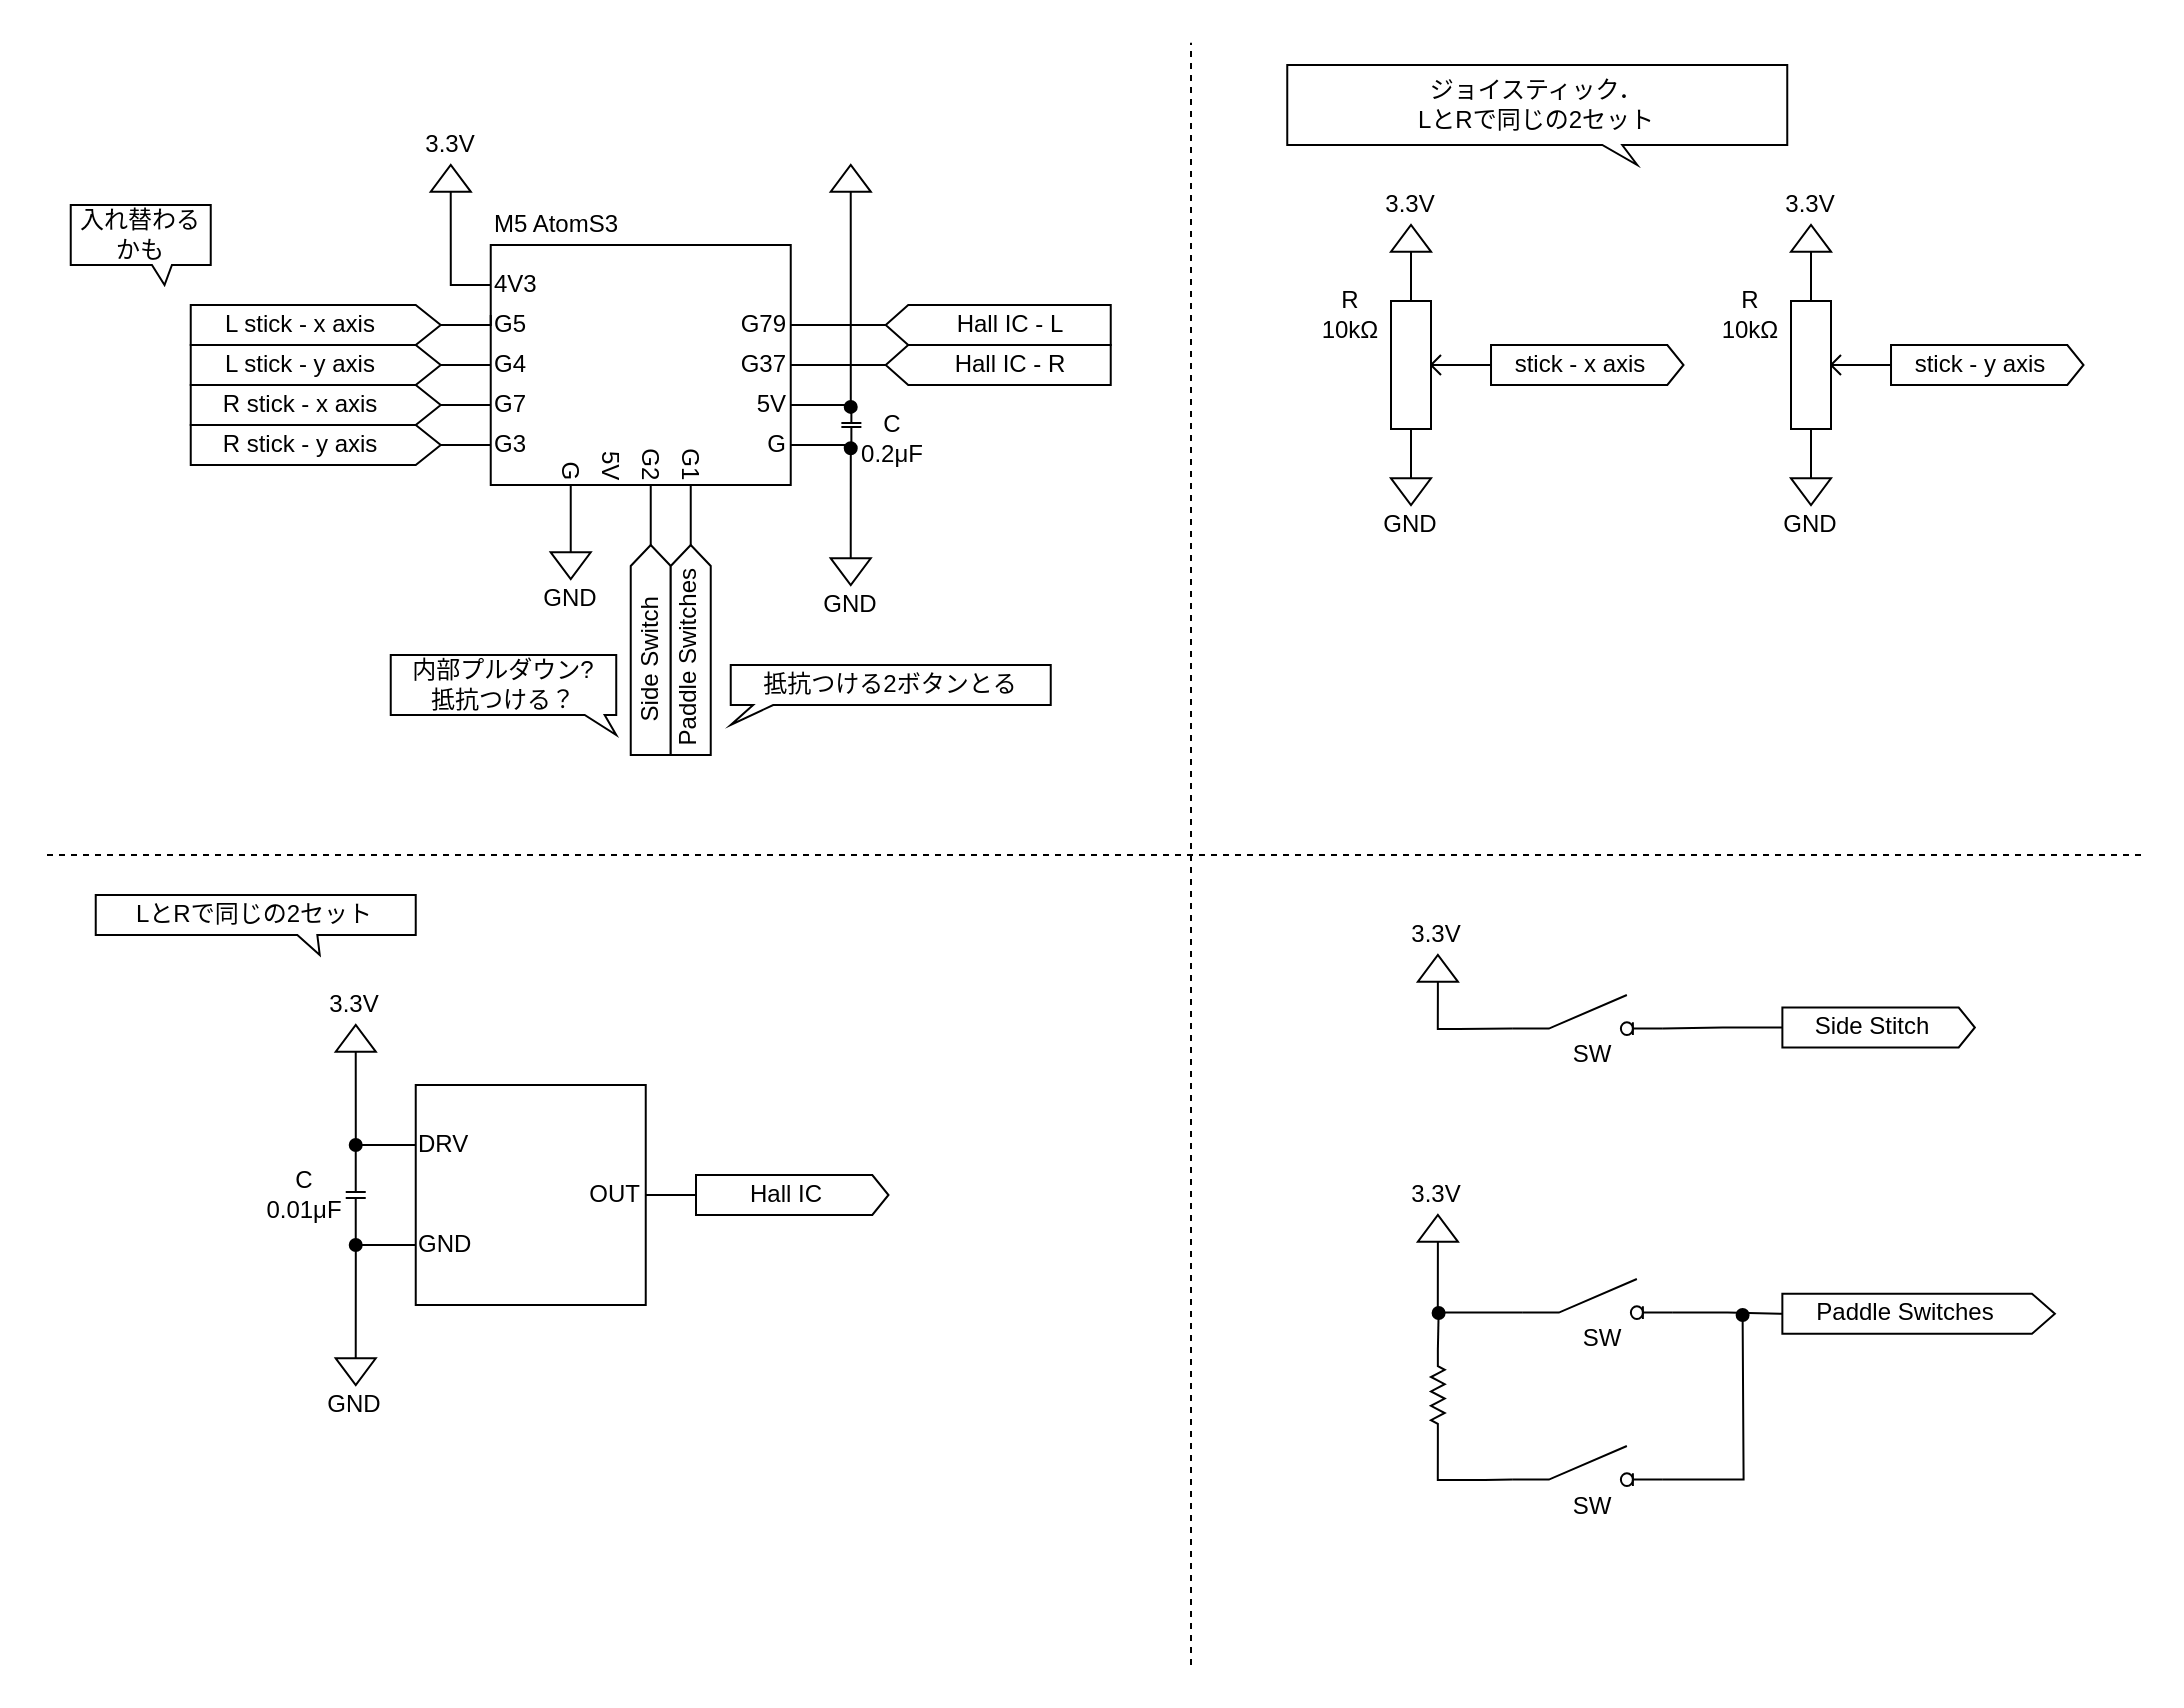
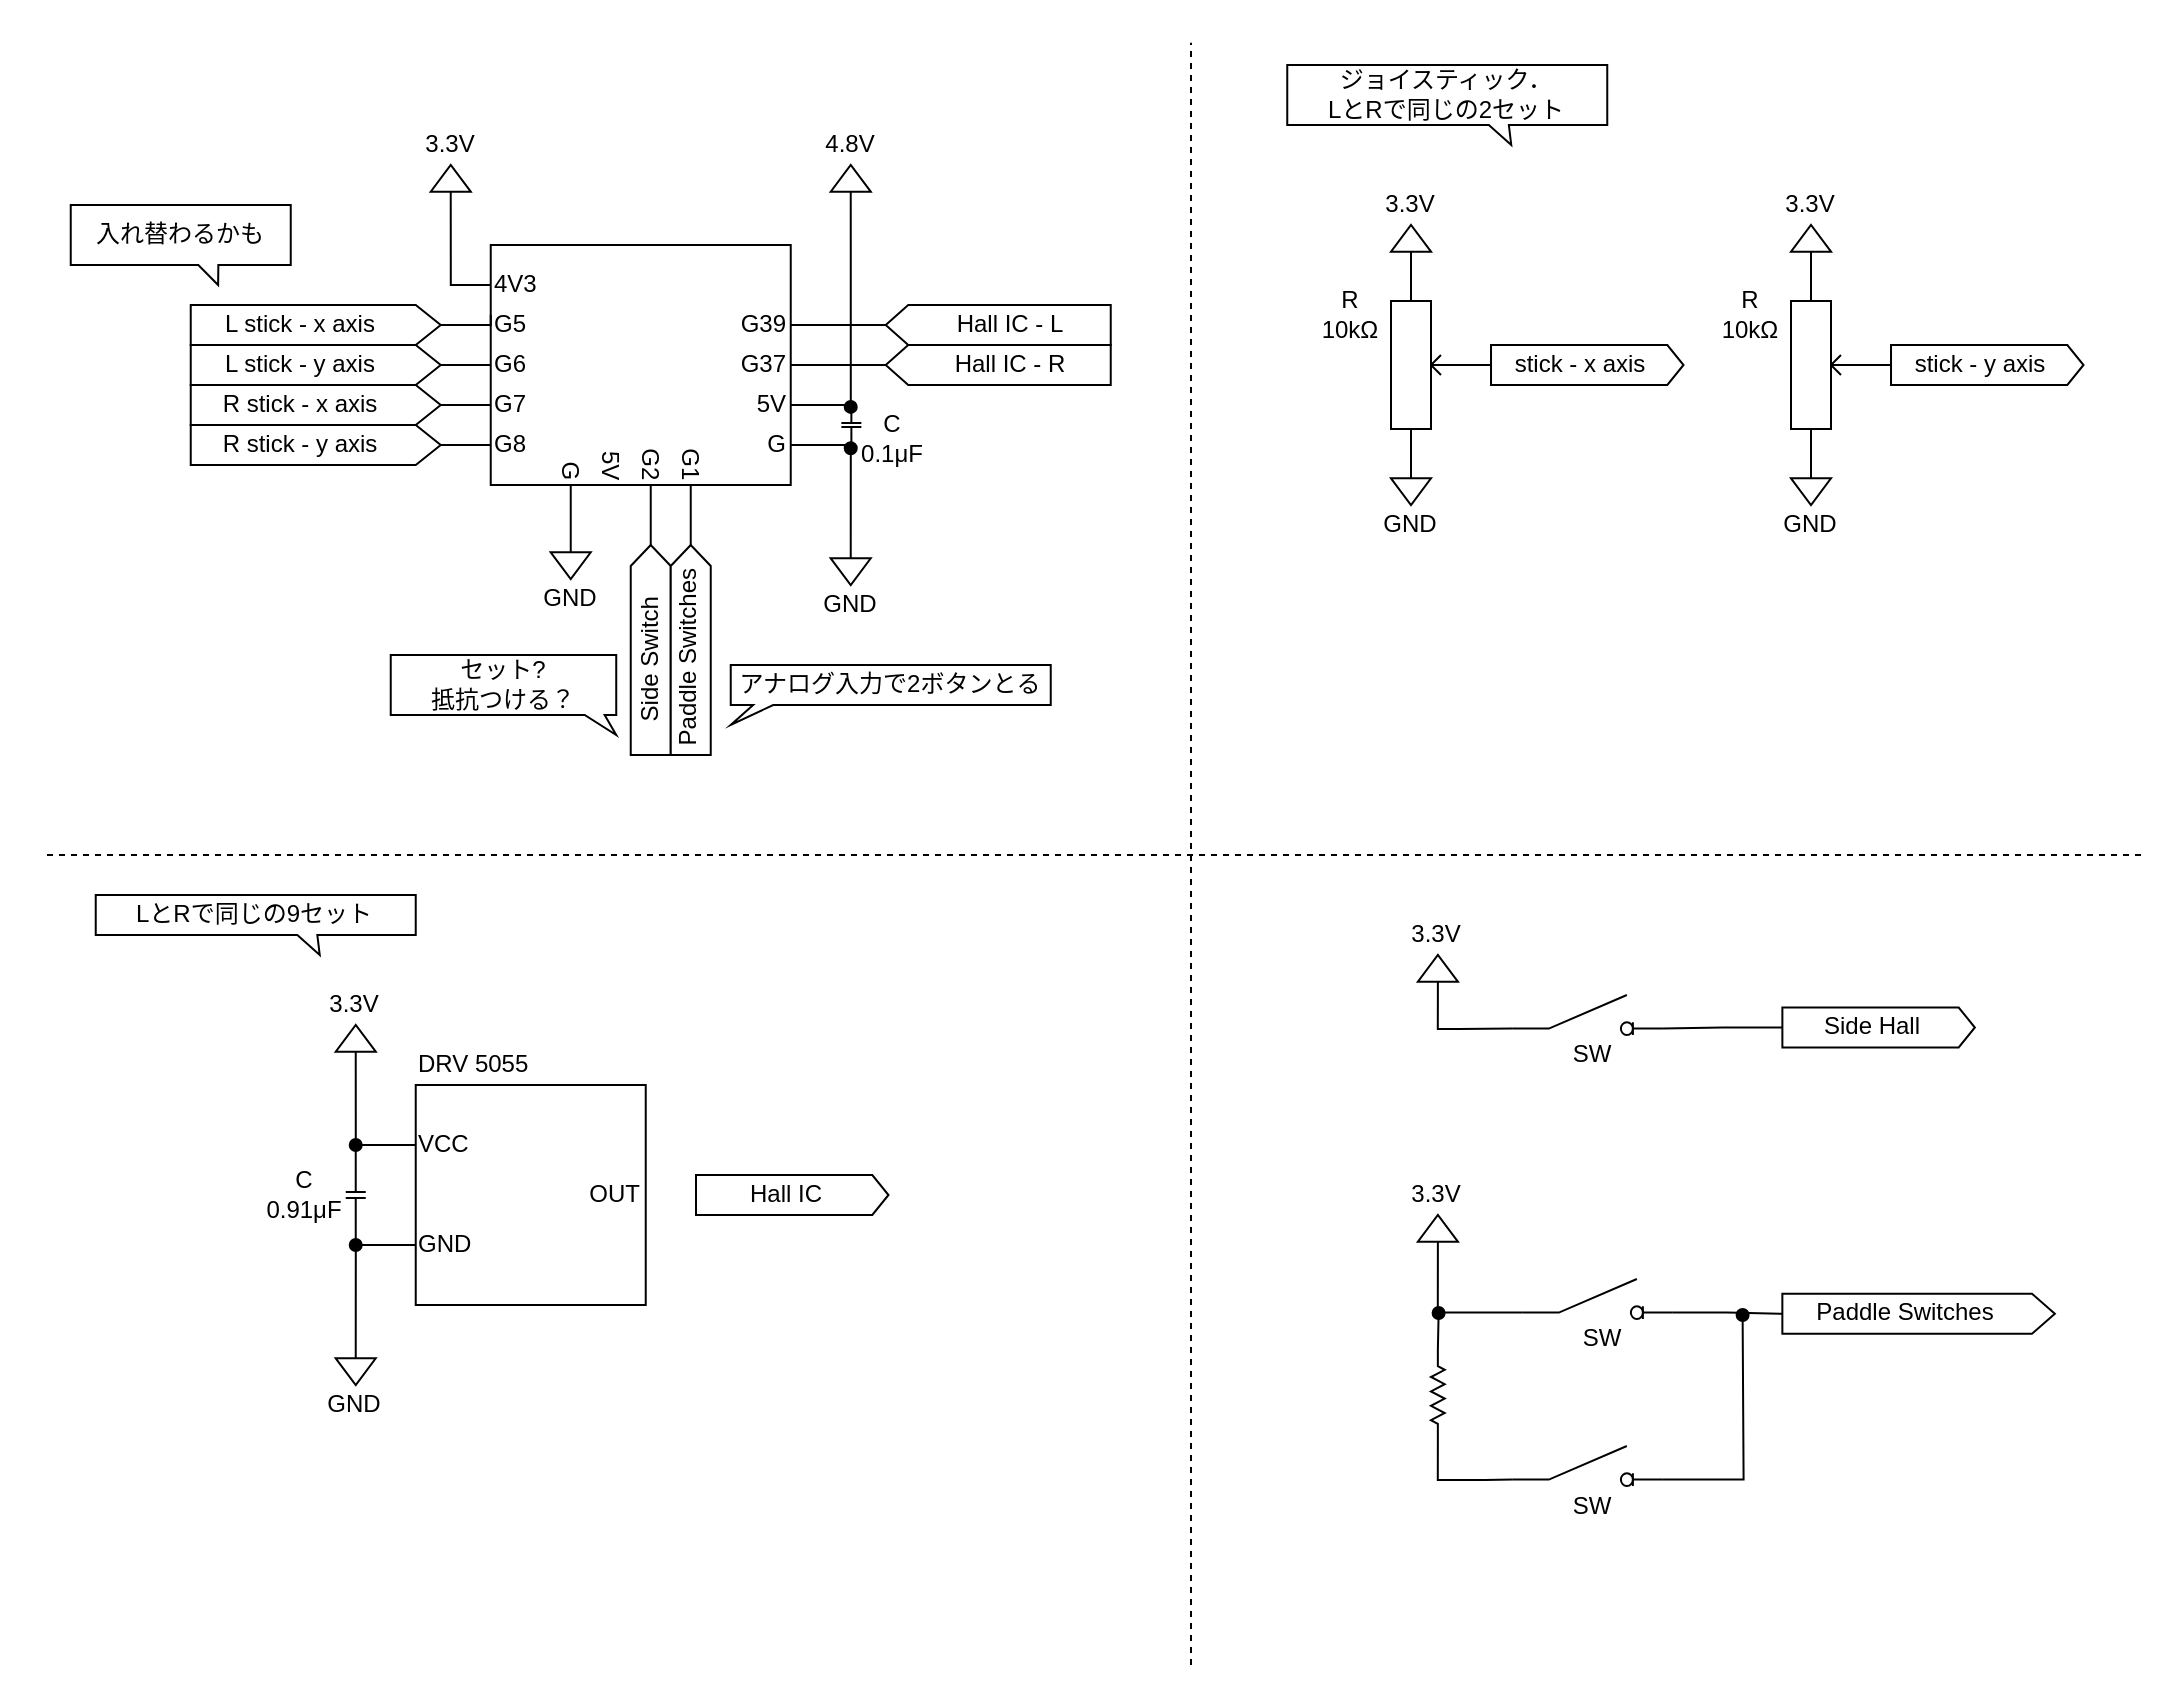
node "ジョイスティック． LとRで同じの2セット": size 500x100 -> 320x80
node "4.8V": added
node "M5 AtomS3": removed
node "入れ替わるかも": size 140x80 -> 220x80
node "G79": label "G79" -> "G39"
node "G4": label "G4" -> "G6"
node "C 0.2μF": label "C 0.2μF" -> "C 0.1μF"
node "G3": label "G3" -> "G8"
node "内部プルダウン? 抵抗つける？": label "内部プルダウン? 抵抗つける？" -> "セット? 抵抗つける？"
node "抵抗つける2ボタンとる": label "抵抗つける2ボタンとる" -> "アナログ入力で2ボタンとる"
node "LとRで同じの2セット": label "LとRで同じの2セット" -> "LとRで同じの9セット"
node "Side Stitch": label "Side Stitch" -> "Side Hall"
node "DRV 5055": added
node "DRV": label "DRV" -> "VCC"
node "C 0.01μF": label "C 0.01μF" -> "C 0.91μF"
edge "OUT" -- "Hall IC": removed
